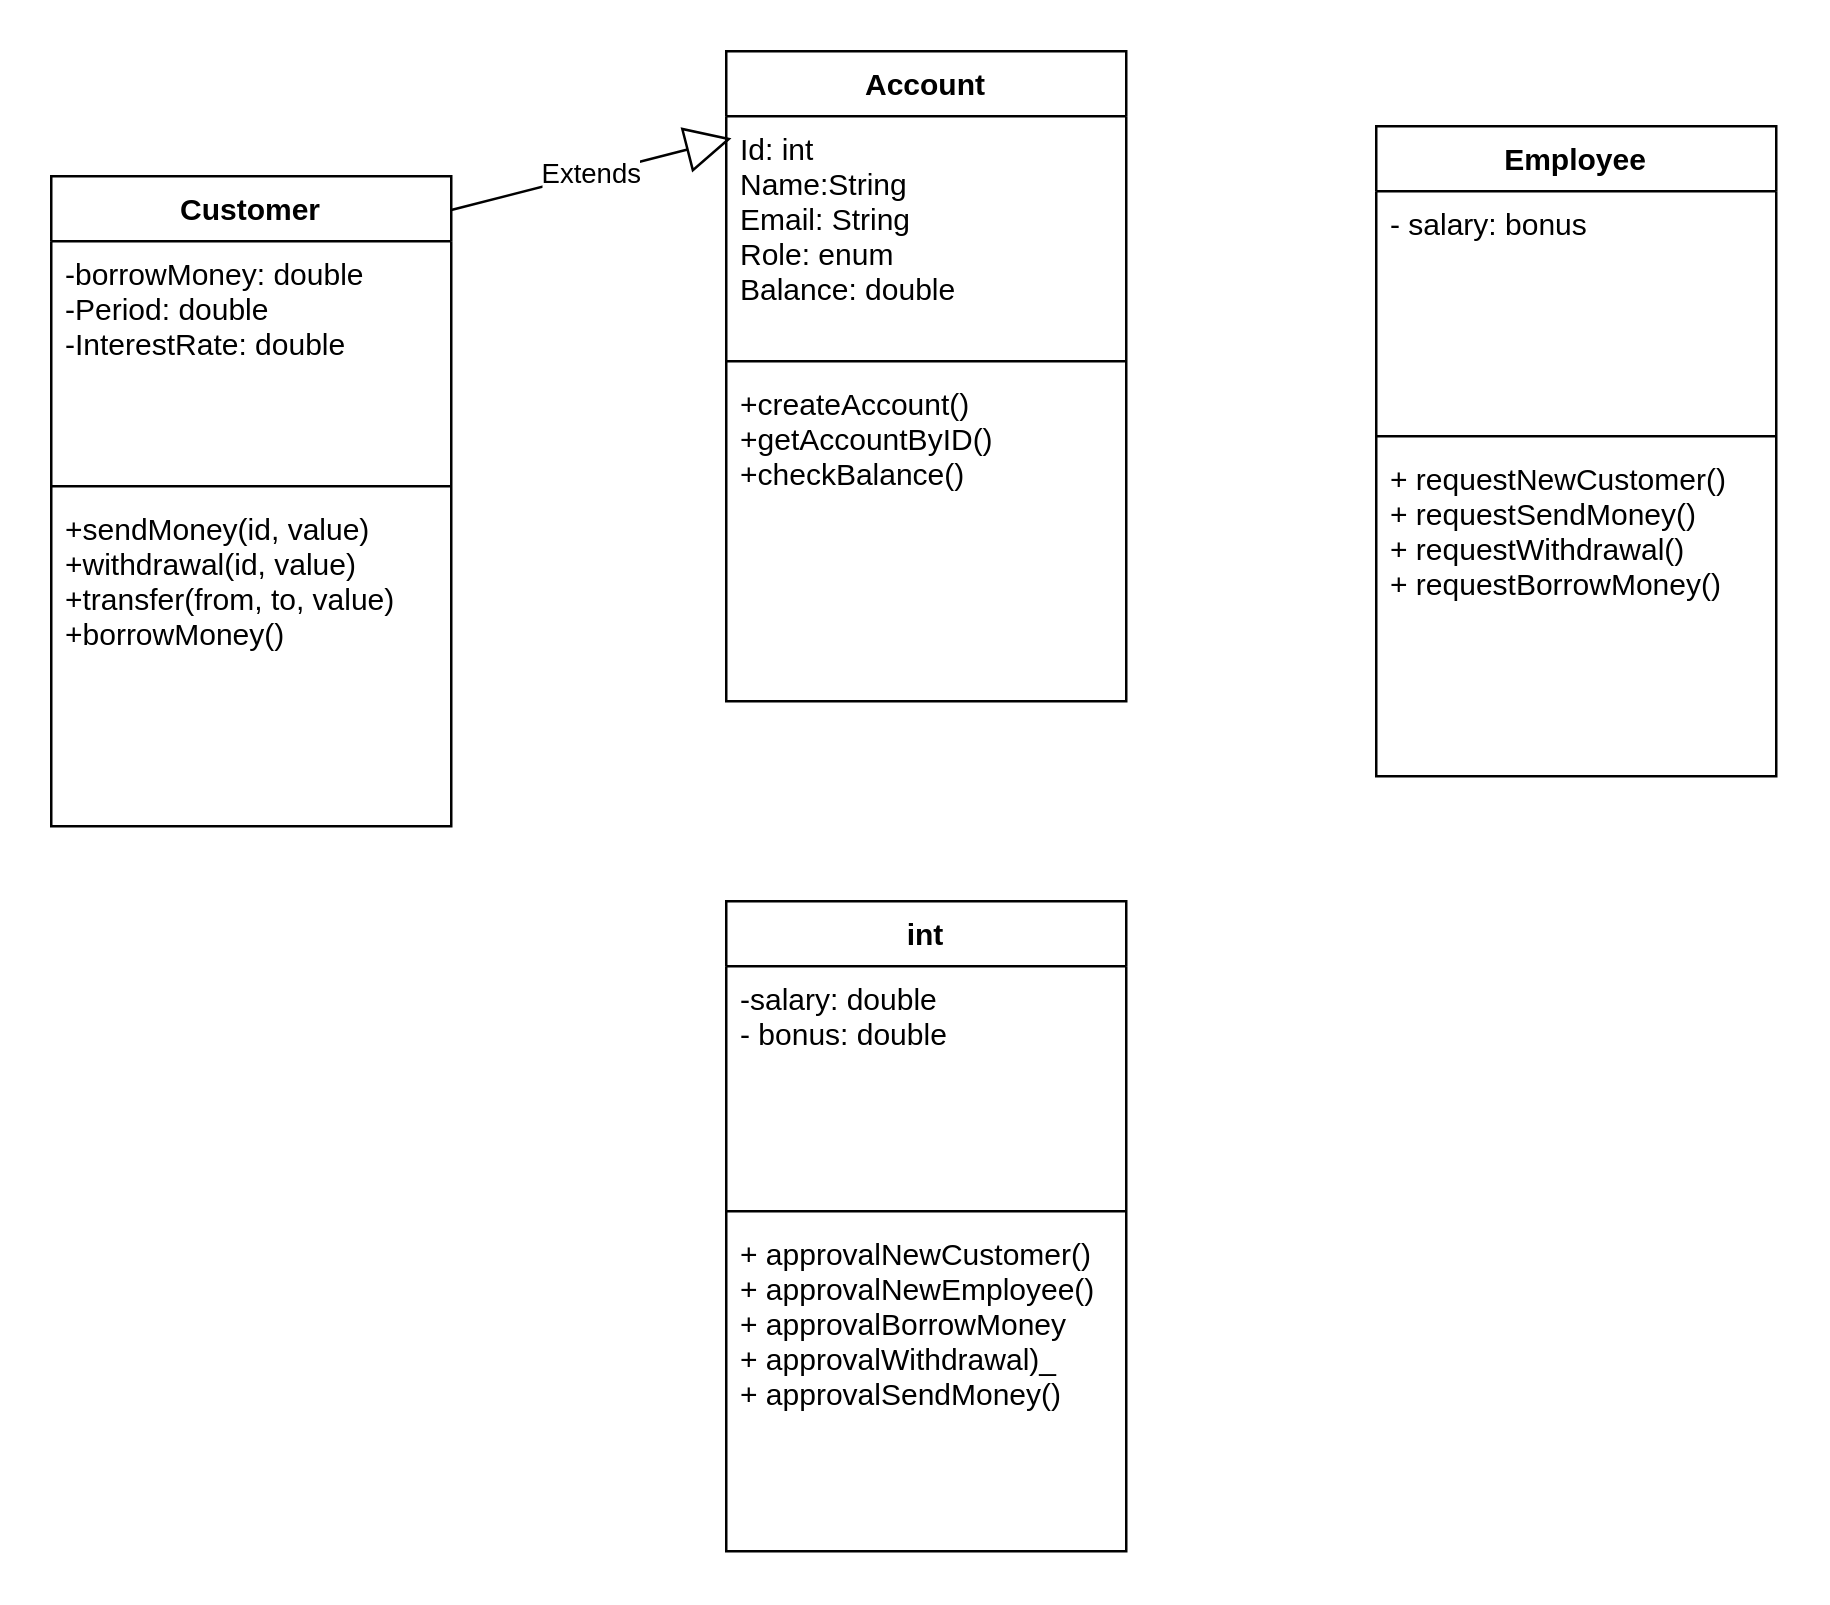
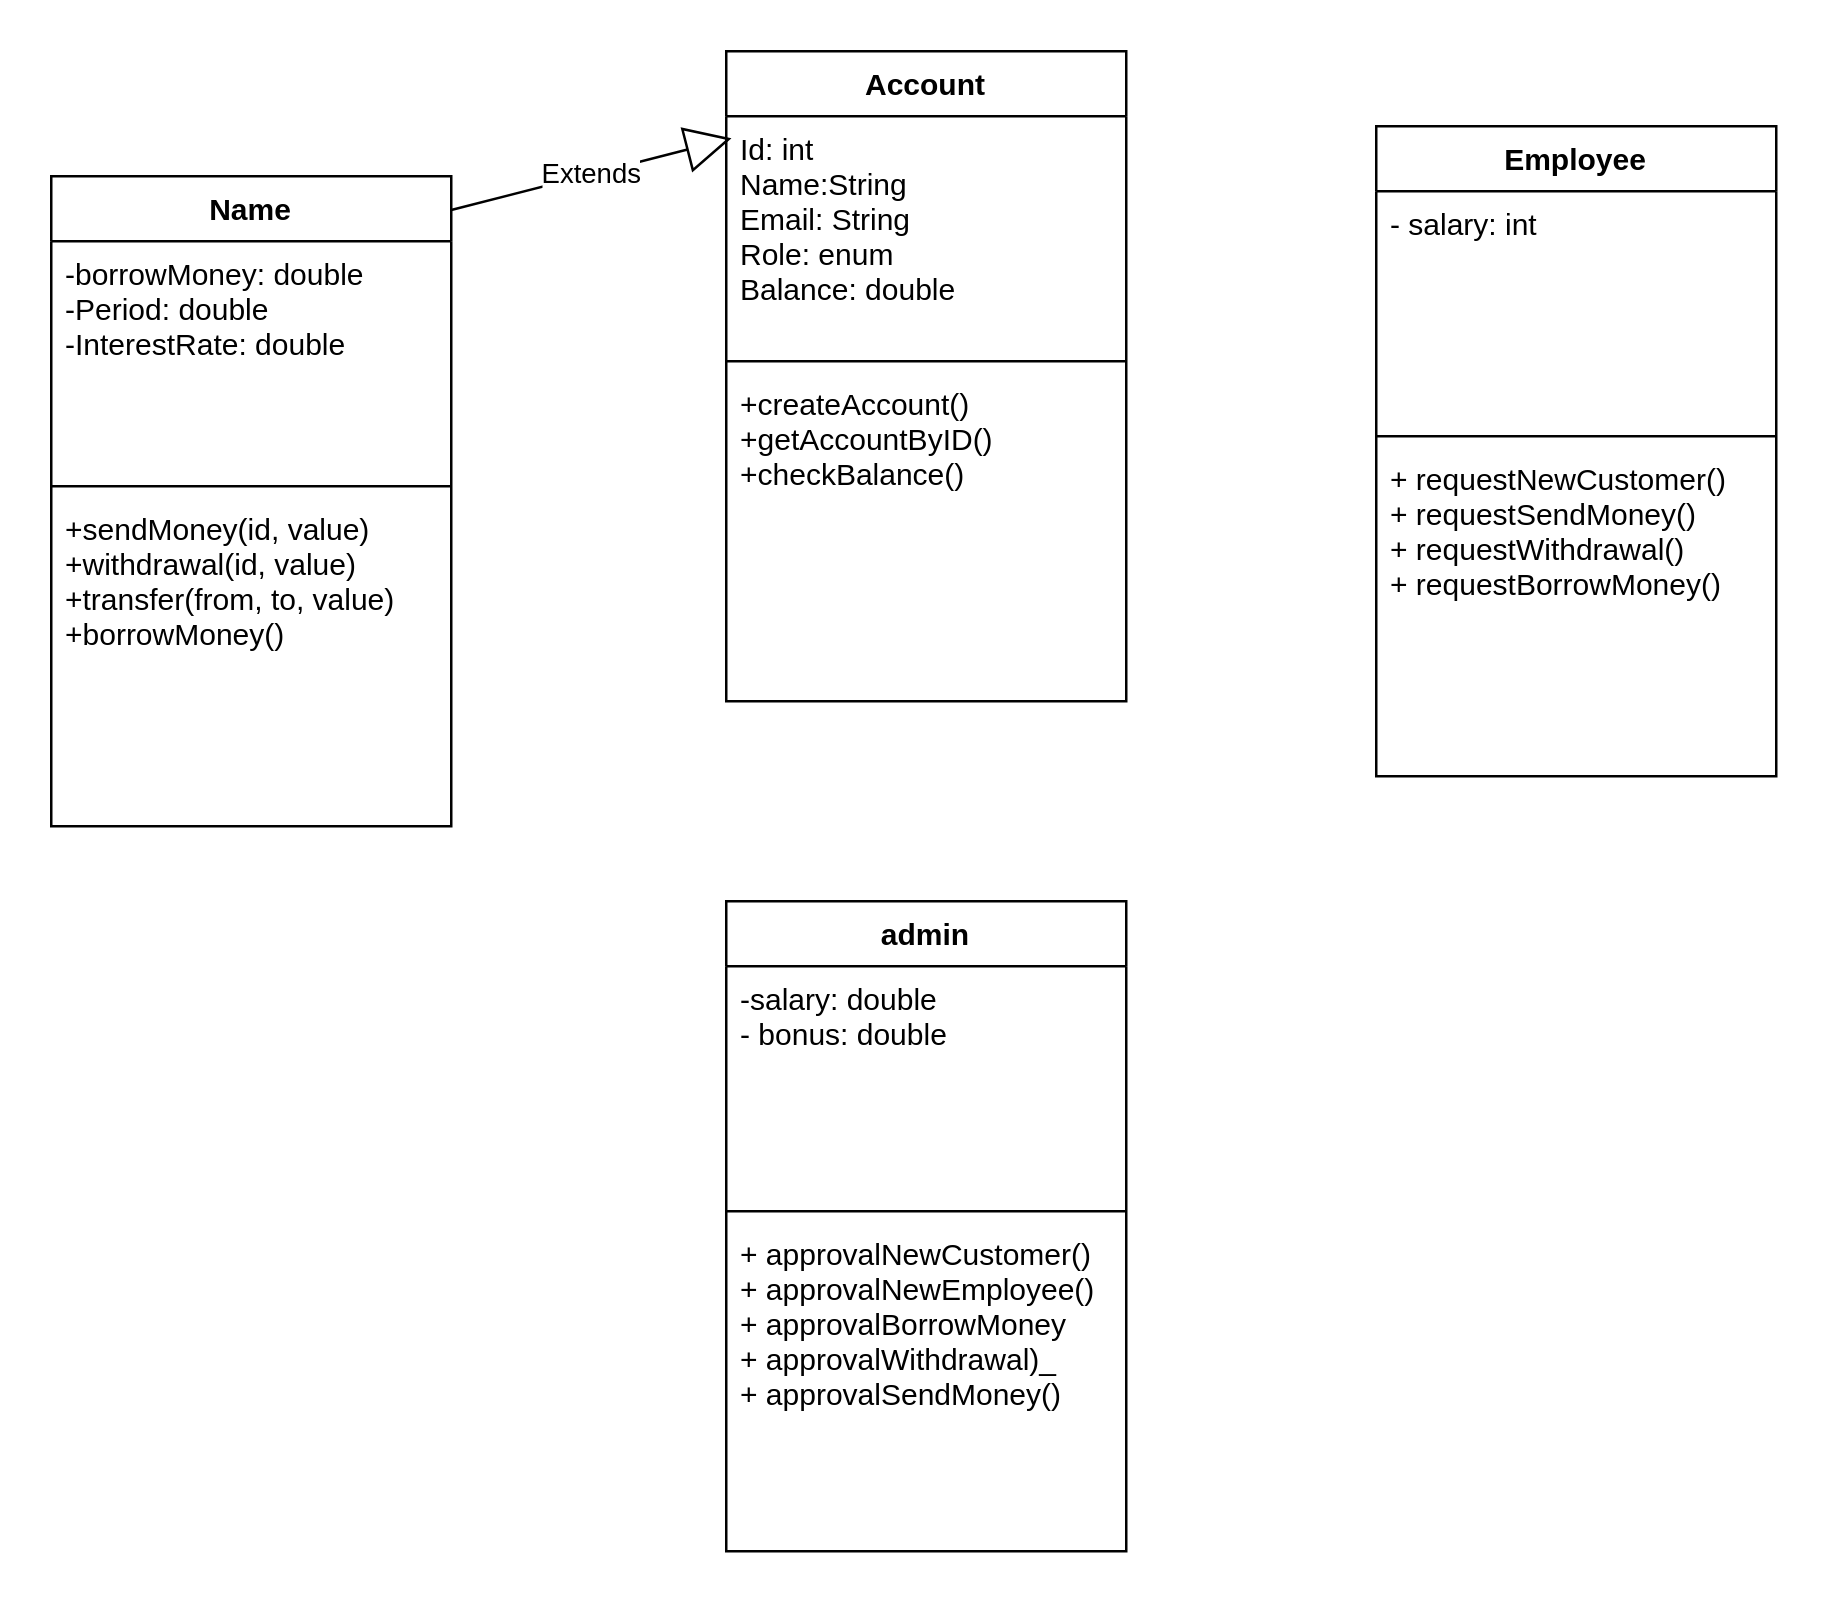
node "Customer": label "Customer" -> "Name"
node "- salary: bonus": label "- salary: bonus" -> "- salary: int"
node "int": label "int" -> "admin"
